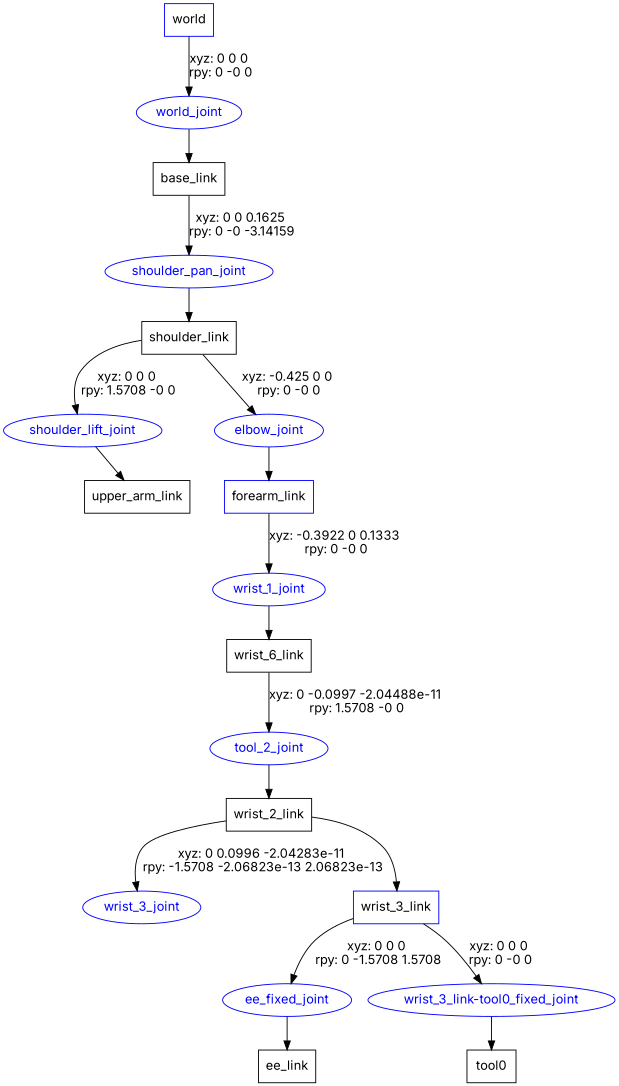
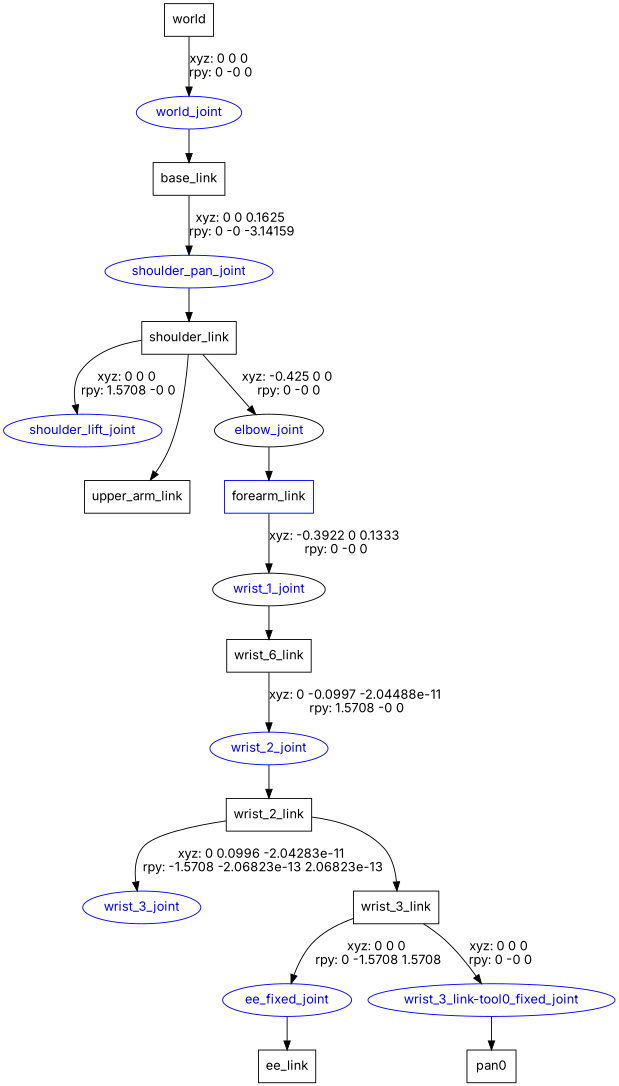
node "world": color blue -> black
node "elbow_joint": color blue -> black
edge "shoulder_lift_joint" -> "upper_arm_link": now "shoulder_link" -> "upper_arm_link"
node "wrist_1_joint": color blue -> black
node "tool_2_joint": label "tool_2_joint" -> "wrist_2_joint"
node "wrist_3_link": color blue -> black
node "tool0": label "tool0" -> "pan0"
